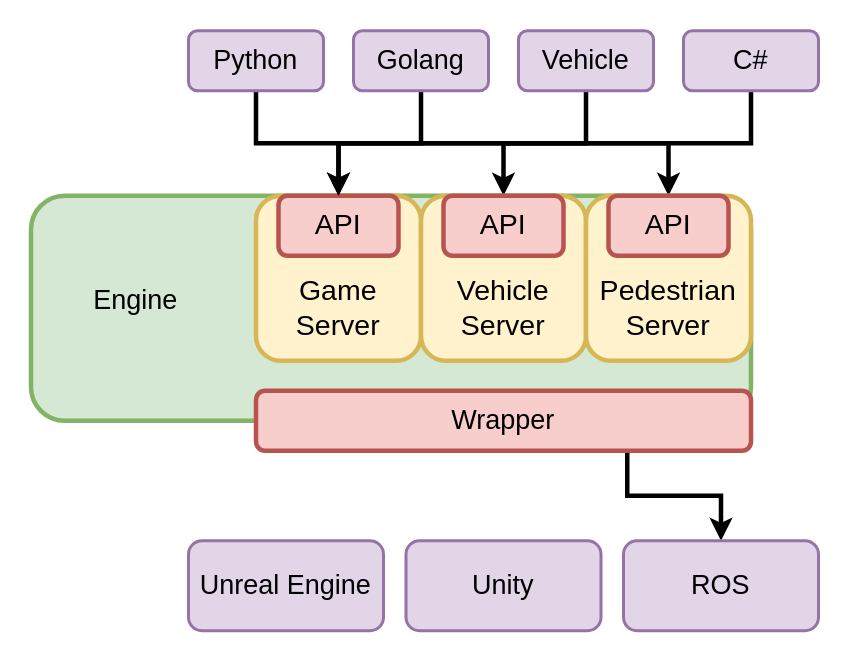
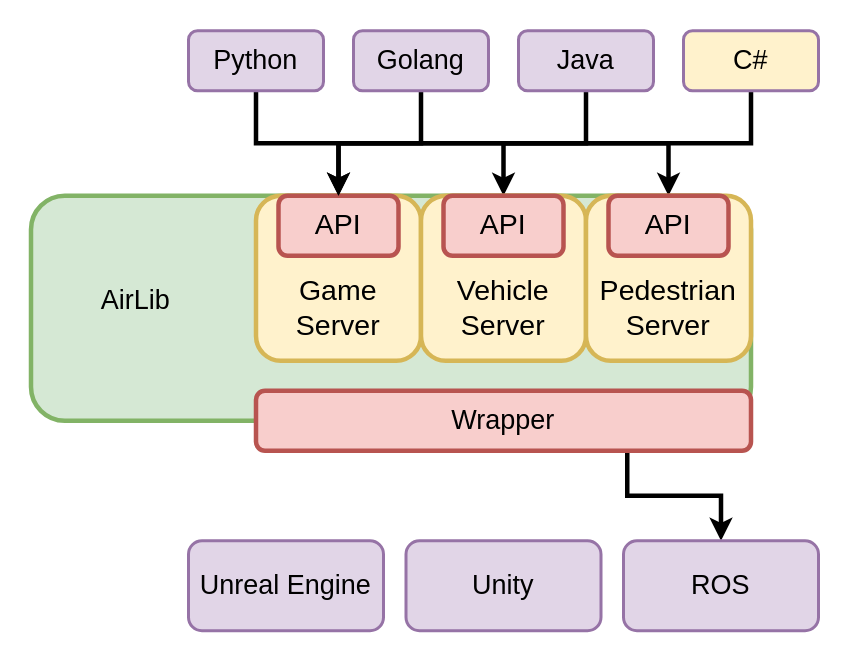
node "Vehicle": label "Vehicle" -> "Java"
node "C#": fillcolor #e1d5e7 -> #fff2cc
node "Engine": label "Engine" -> "AirLib"
